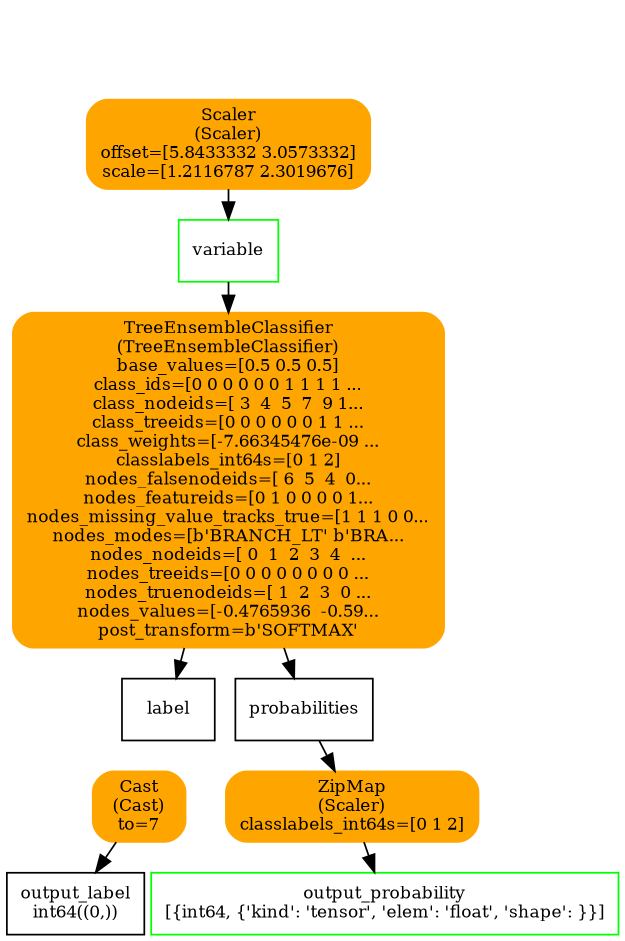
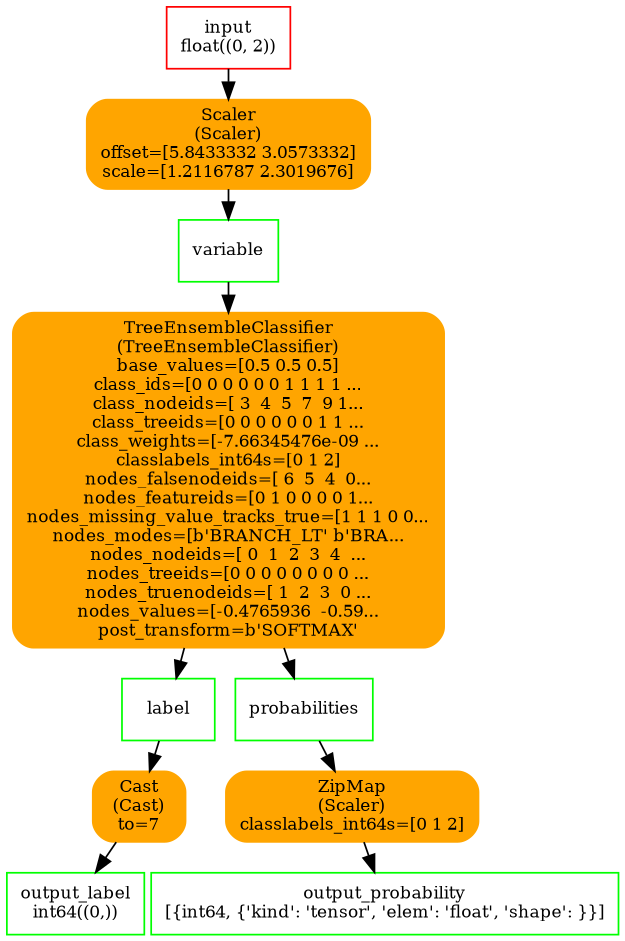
node "input float((0, 2))": added
node "label": color black -> green
node "probabilities": color black -> green
edge "label" -> "Cast (Cast) to=7": added
node "output_label int64((0,))": color black -> green
